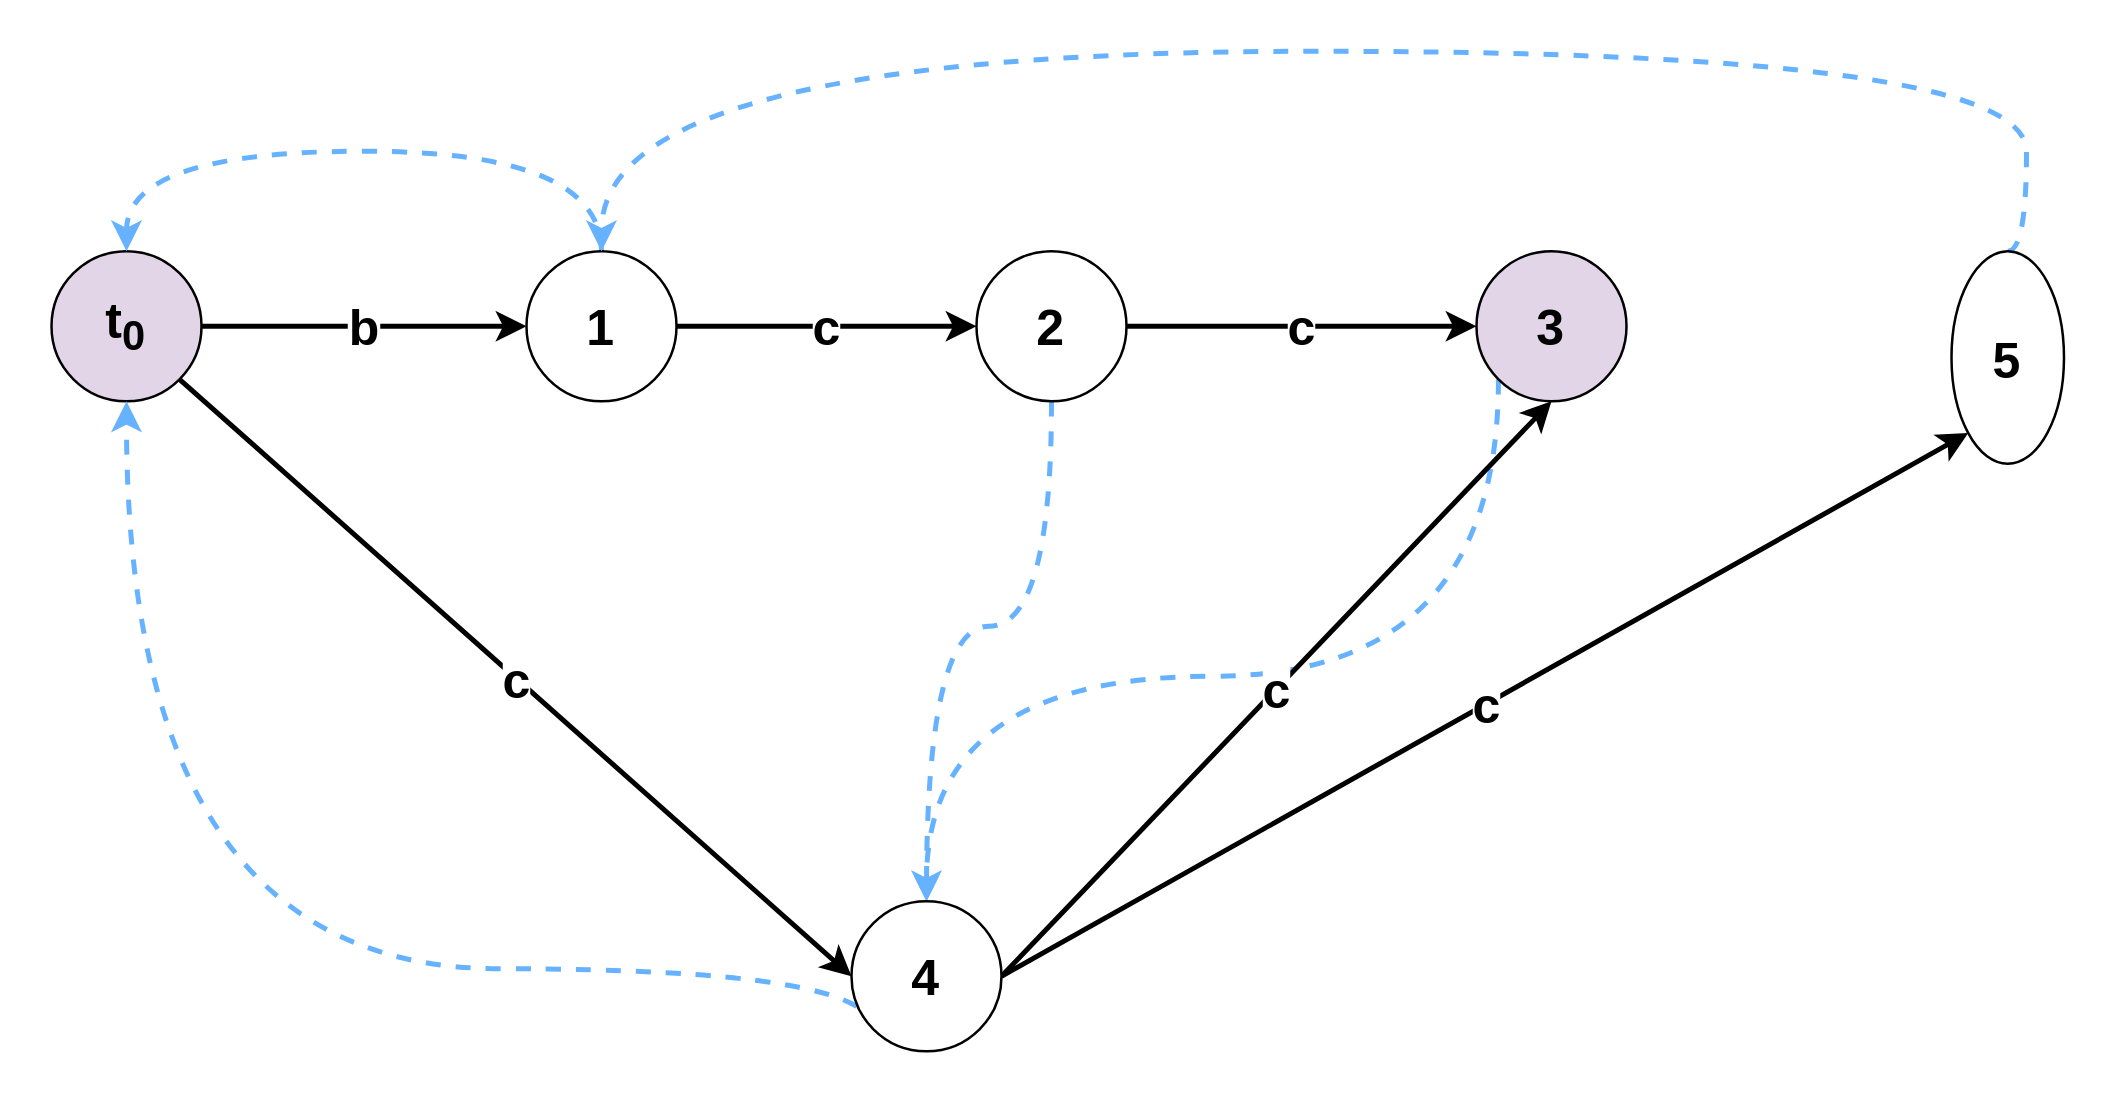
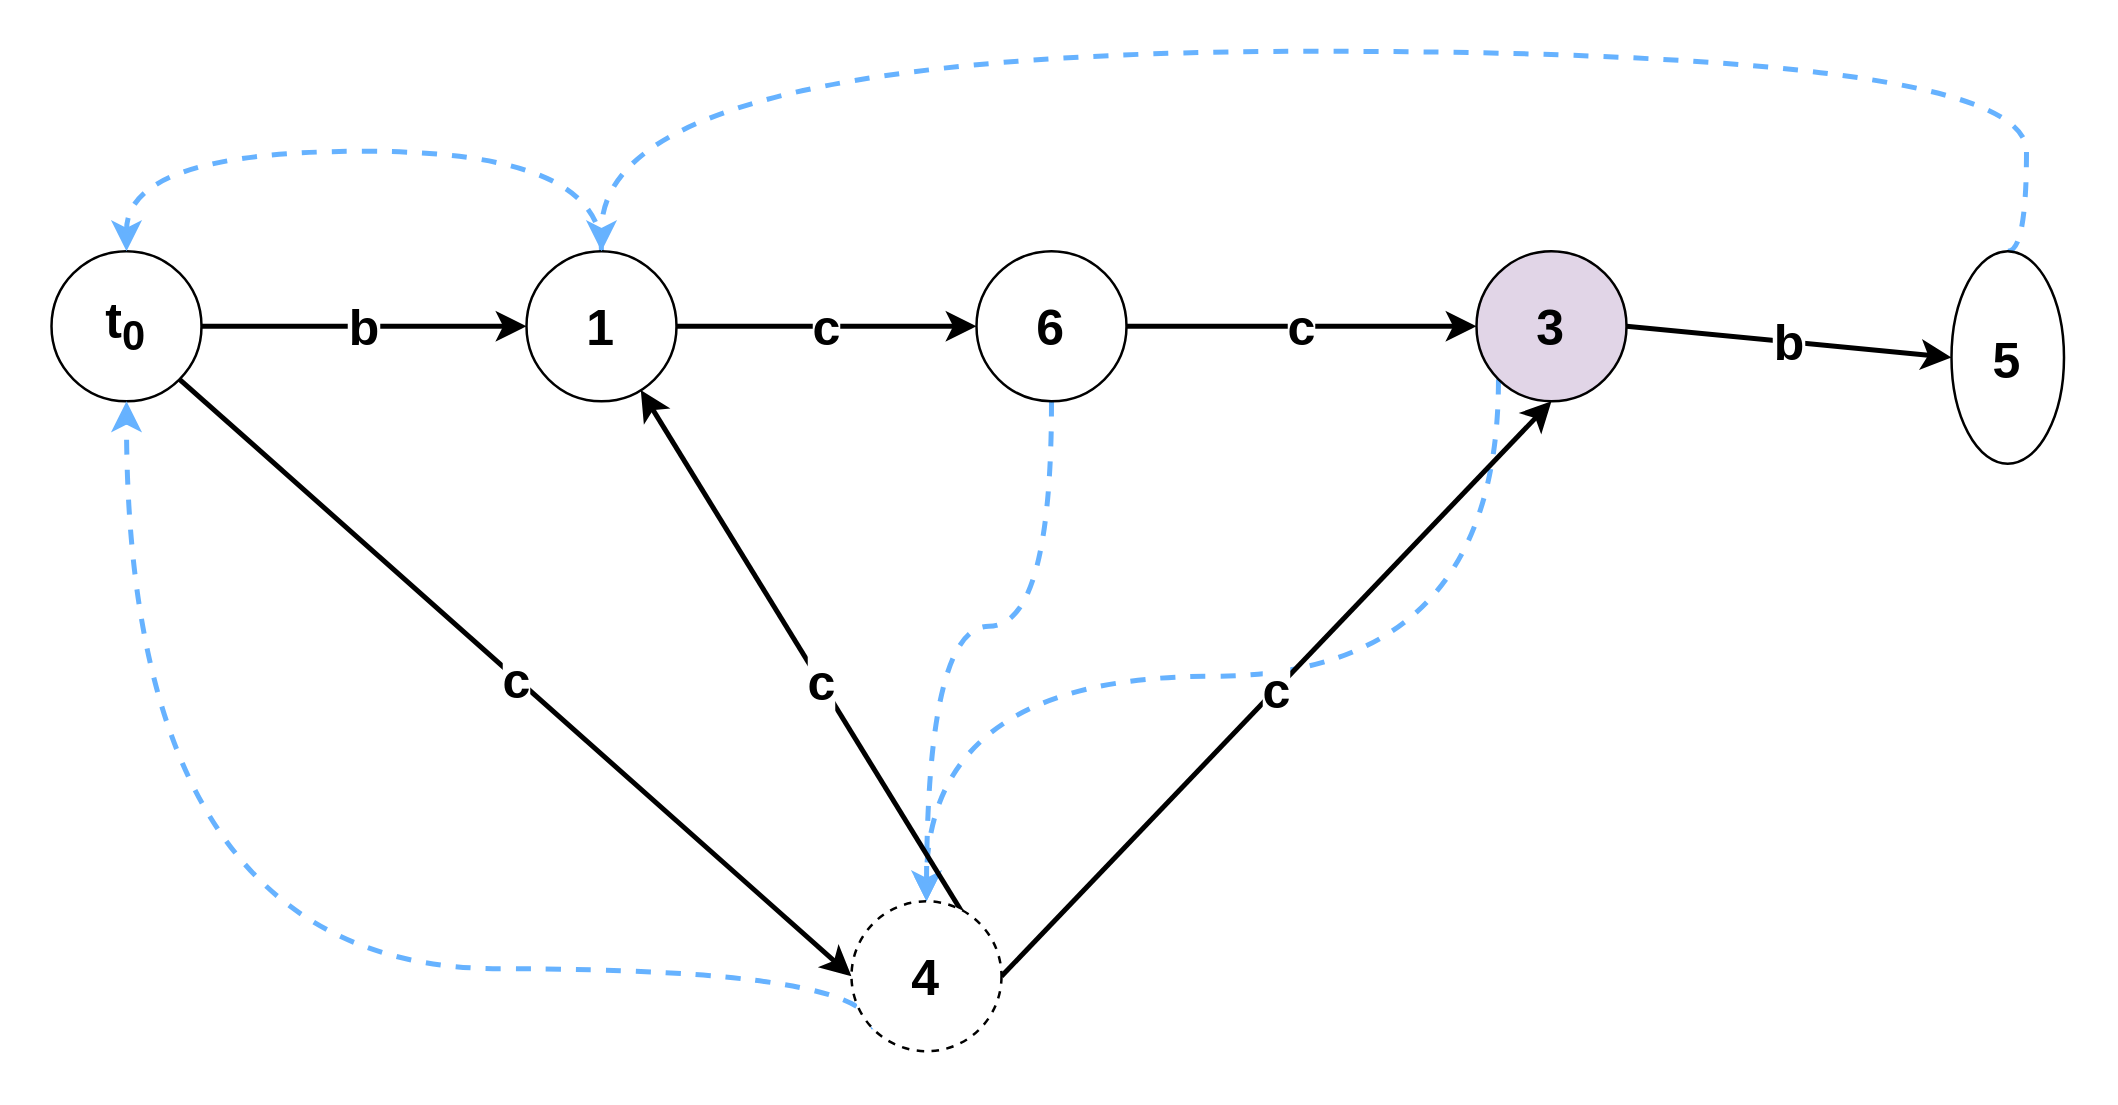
node "t0": fillcolor #e1d5e7 -> #ffffff
node "2": label "2" -> "6"
edge "3" -> "5": added, label "b"
edge "4" -> "5": now "4" -> "1"
node "4": style solid -> dashed
